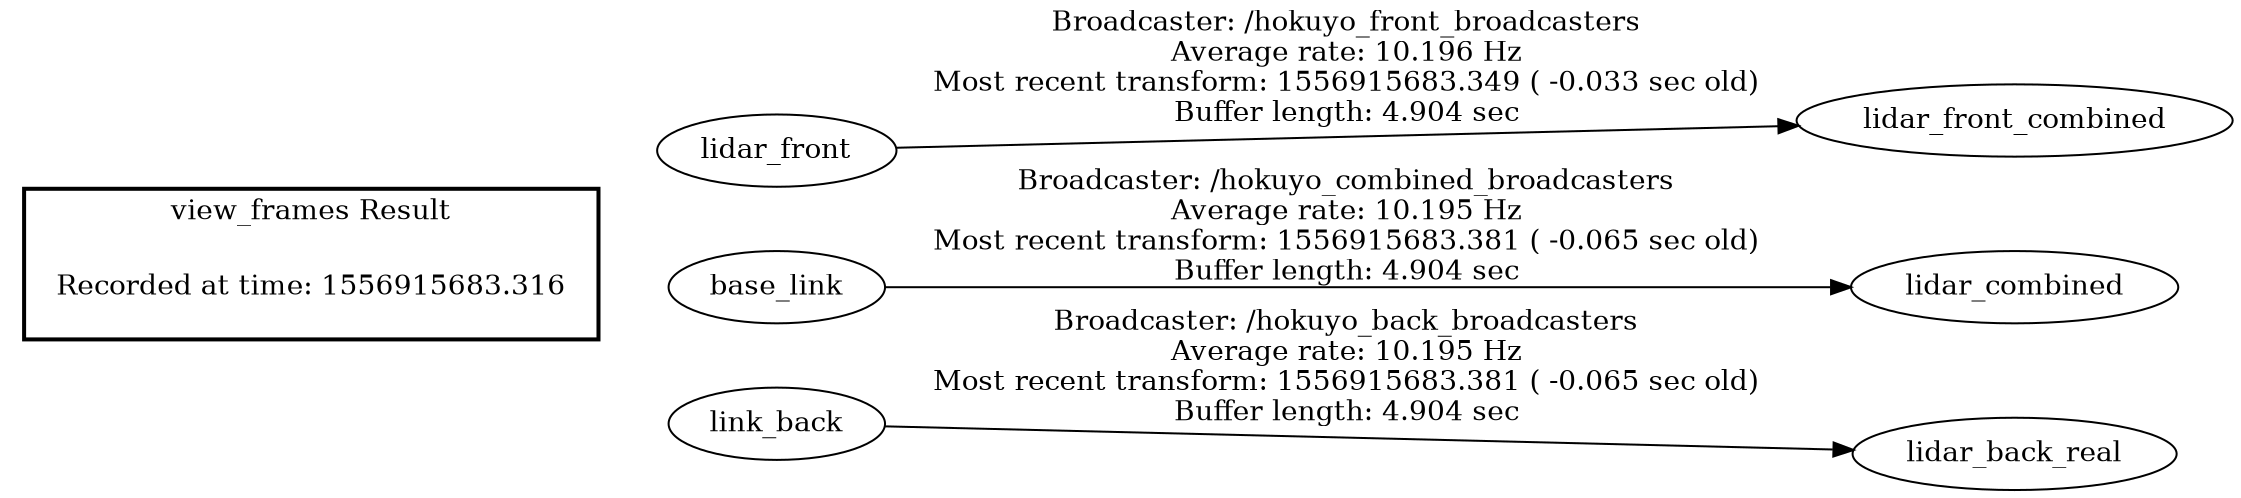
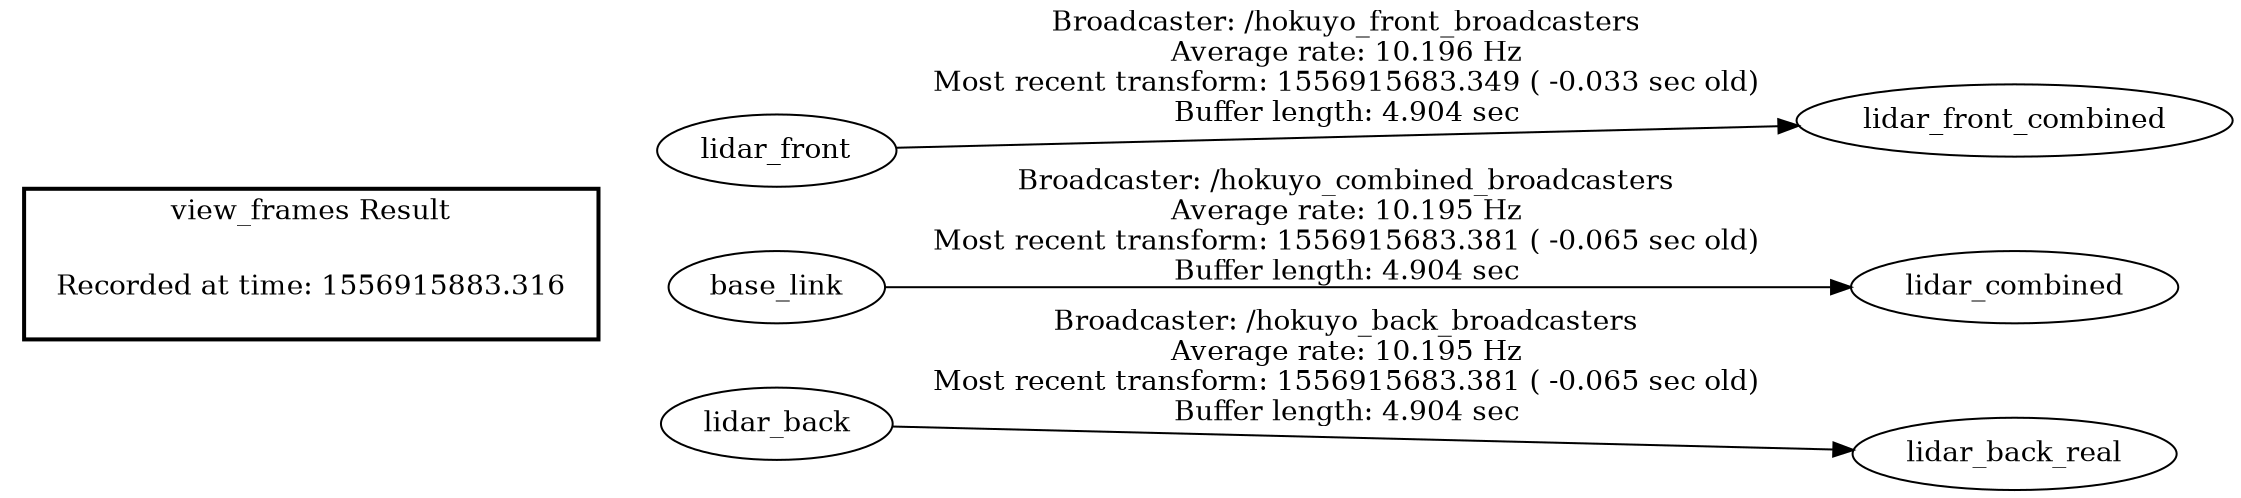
node "Recorded at time: 1556915683.316": label "Recorded at time: 1556915683.316" -> "Recorded at time: 1556915883.316"
node "link_back": label "link_back" -> "lidar_back"
